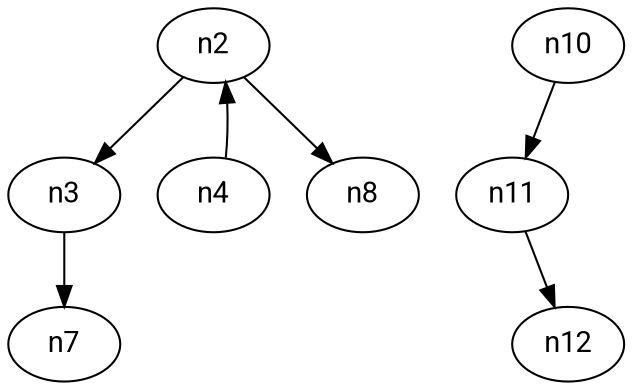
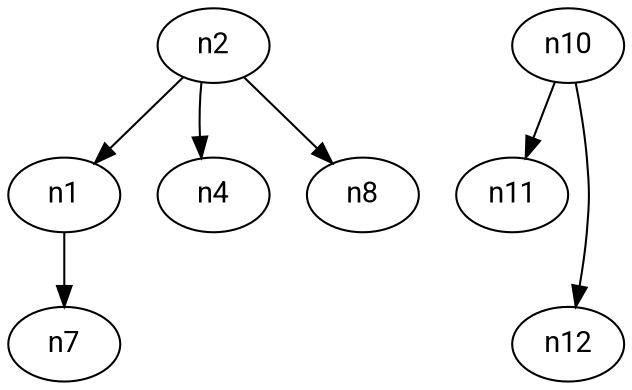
edge "n4" -> "n2": reversed
node "n3": label "n3" -> "n1"
edge "n11" -> "n12": now "n10" -> "n12"
